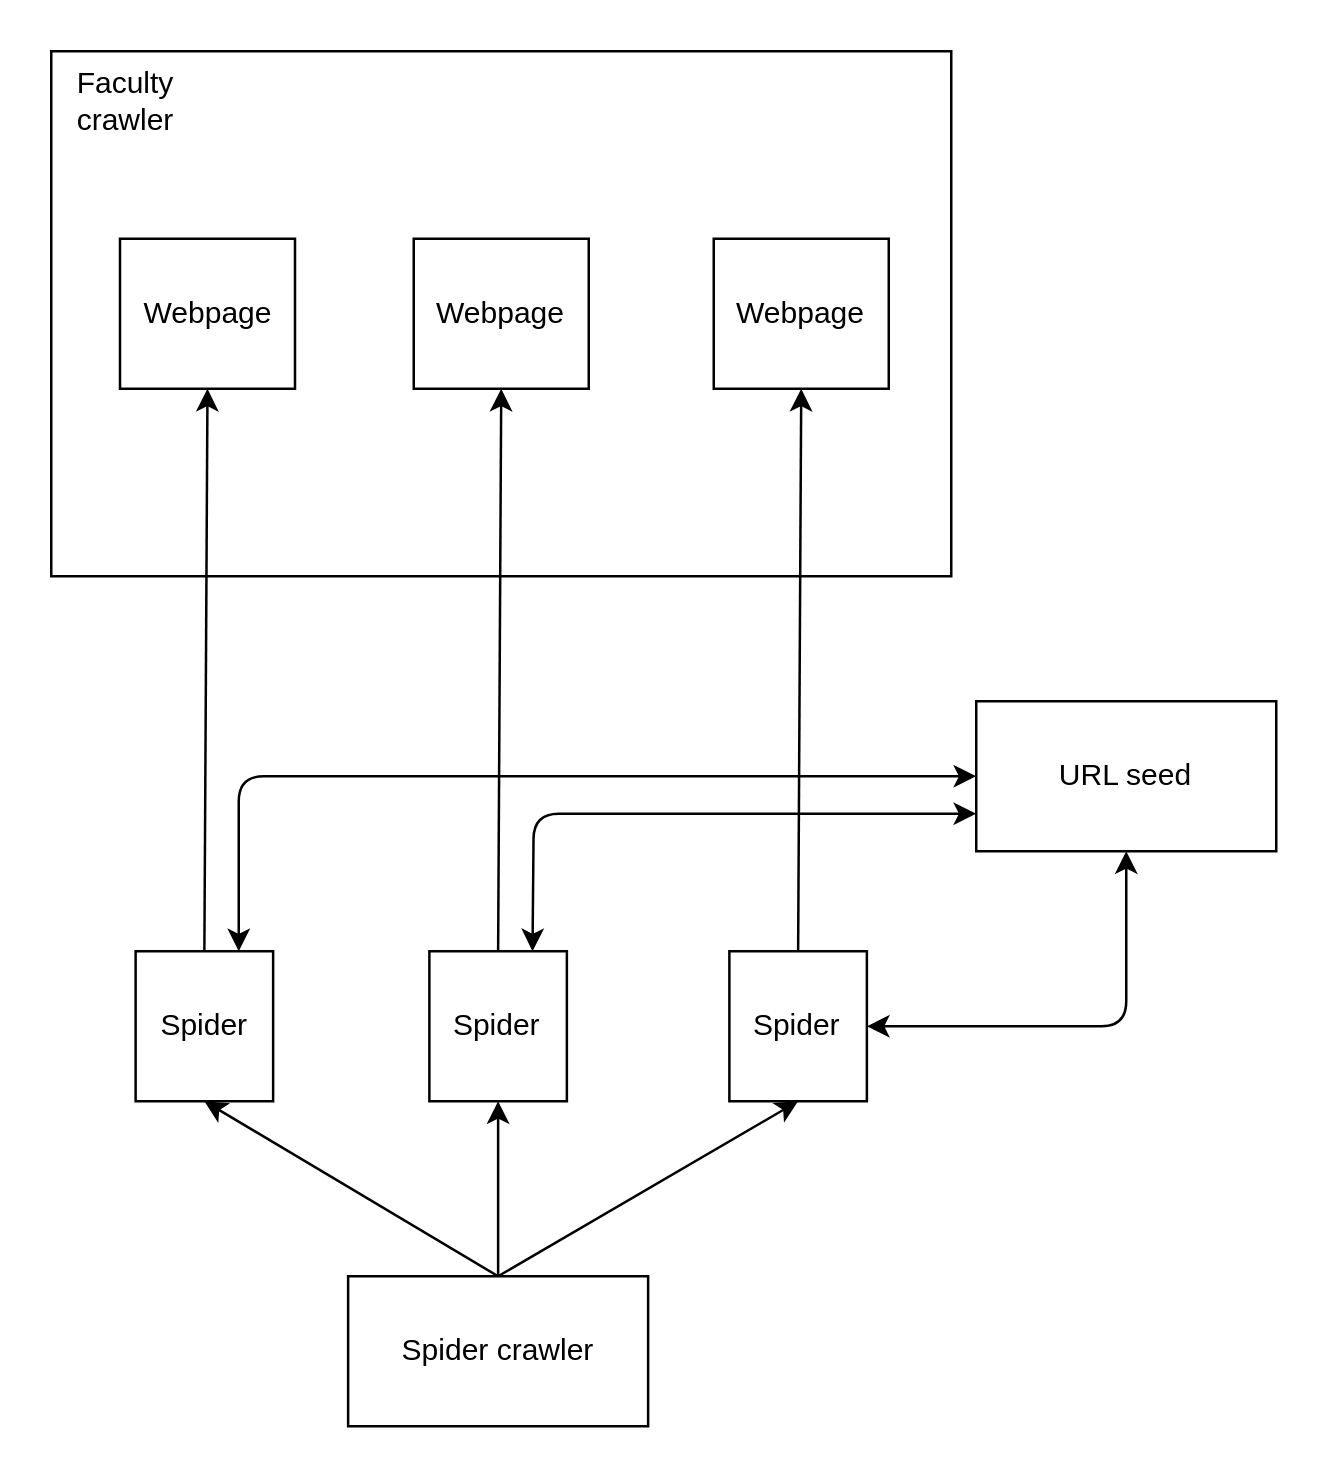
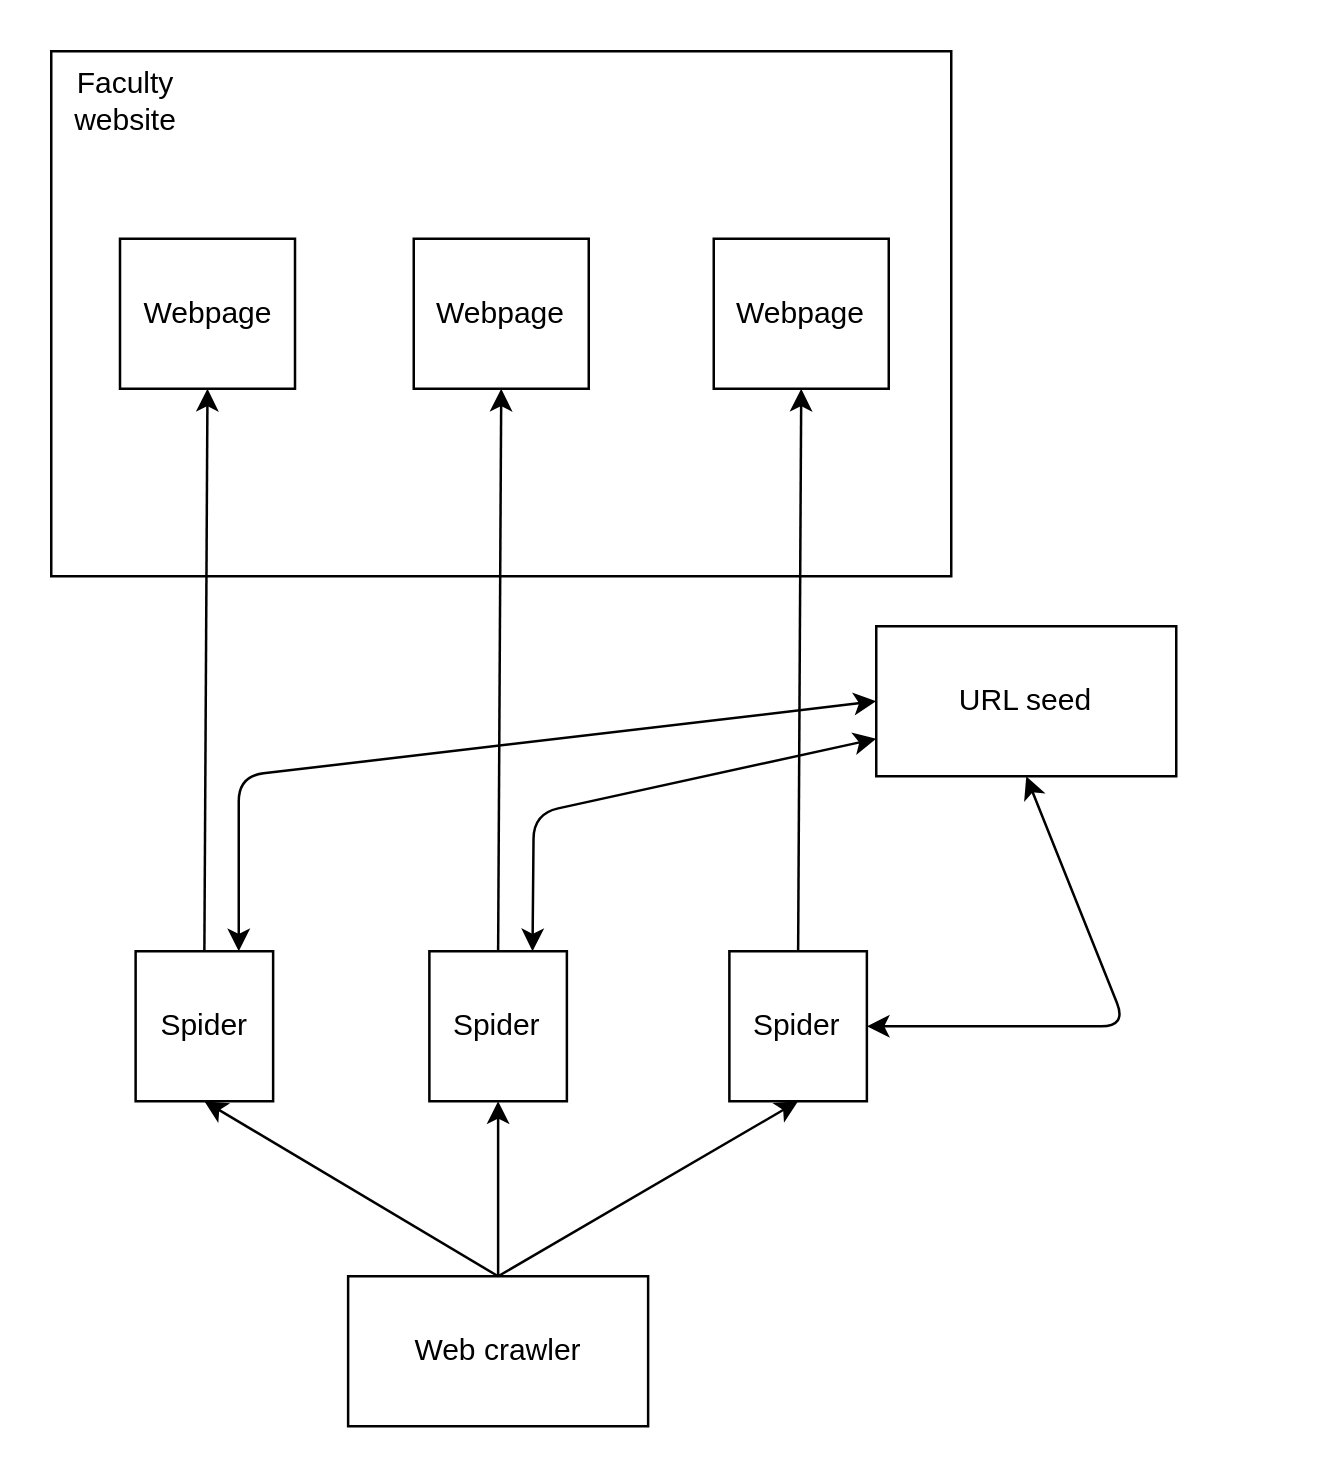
node "Faculty crawler": label "Faculty crawler" -> "Faculty website"
node "URL seed": moved (1126, 776) -> (1026, 701)
node "Spider crawler": label "Spider crawler" -> "Web crawler"
